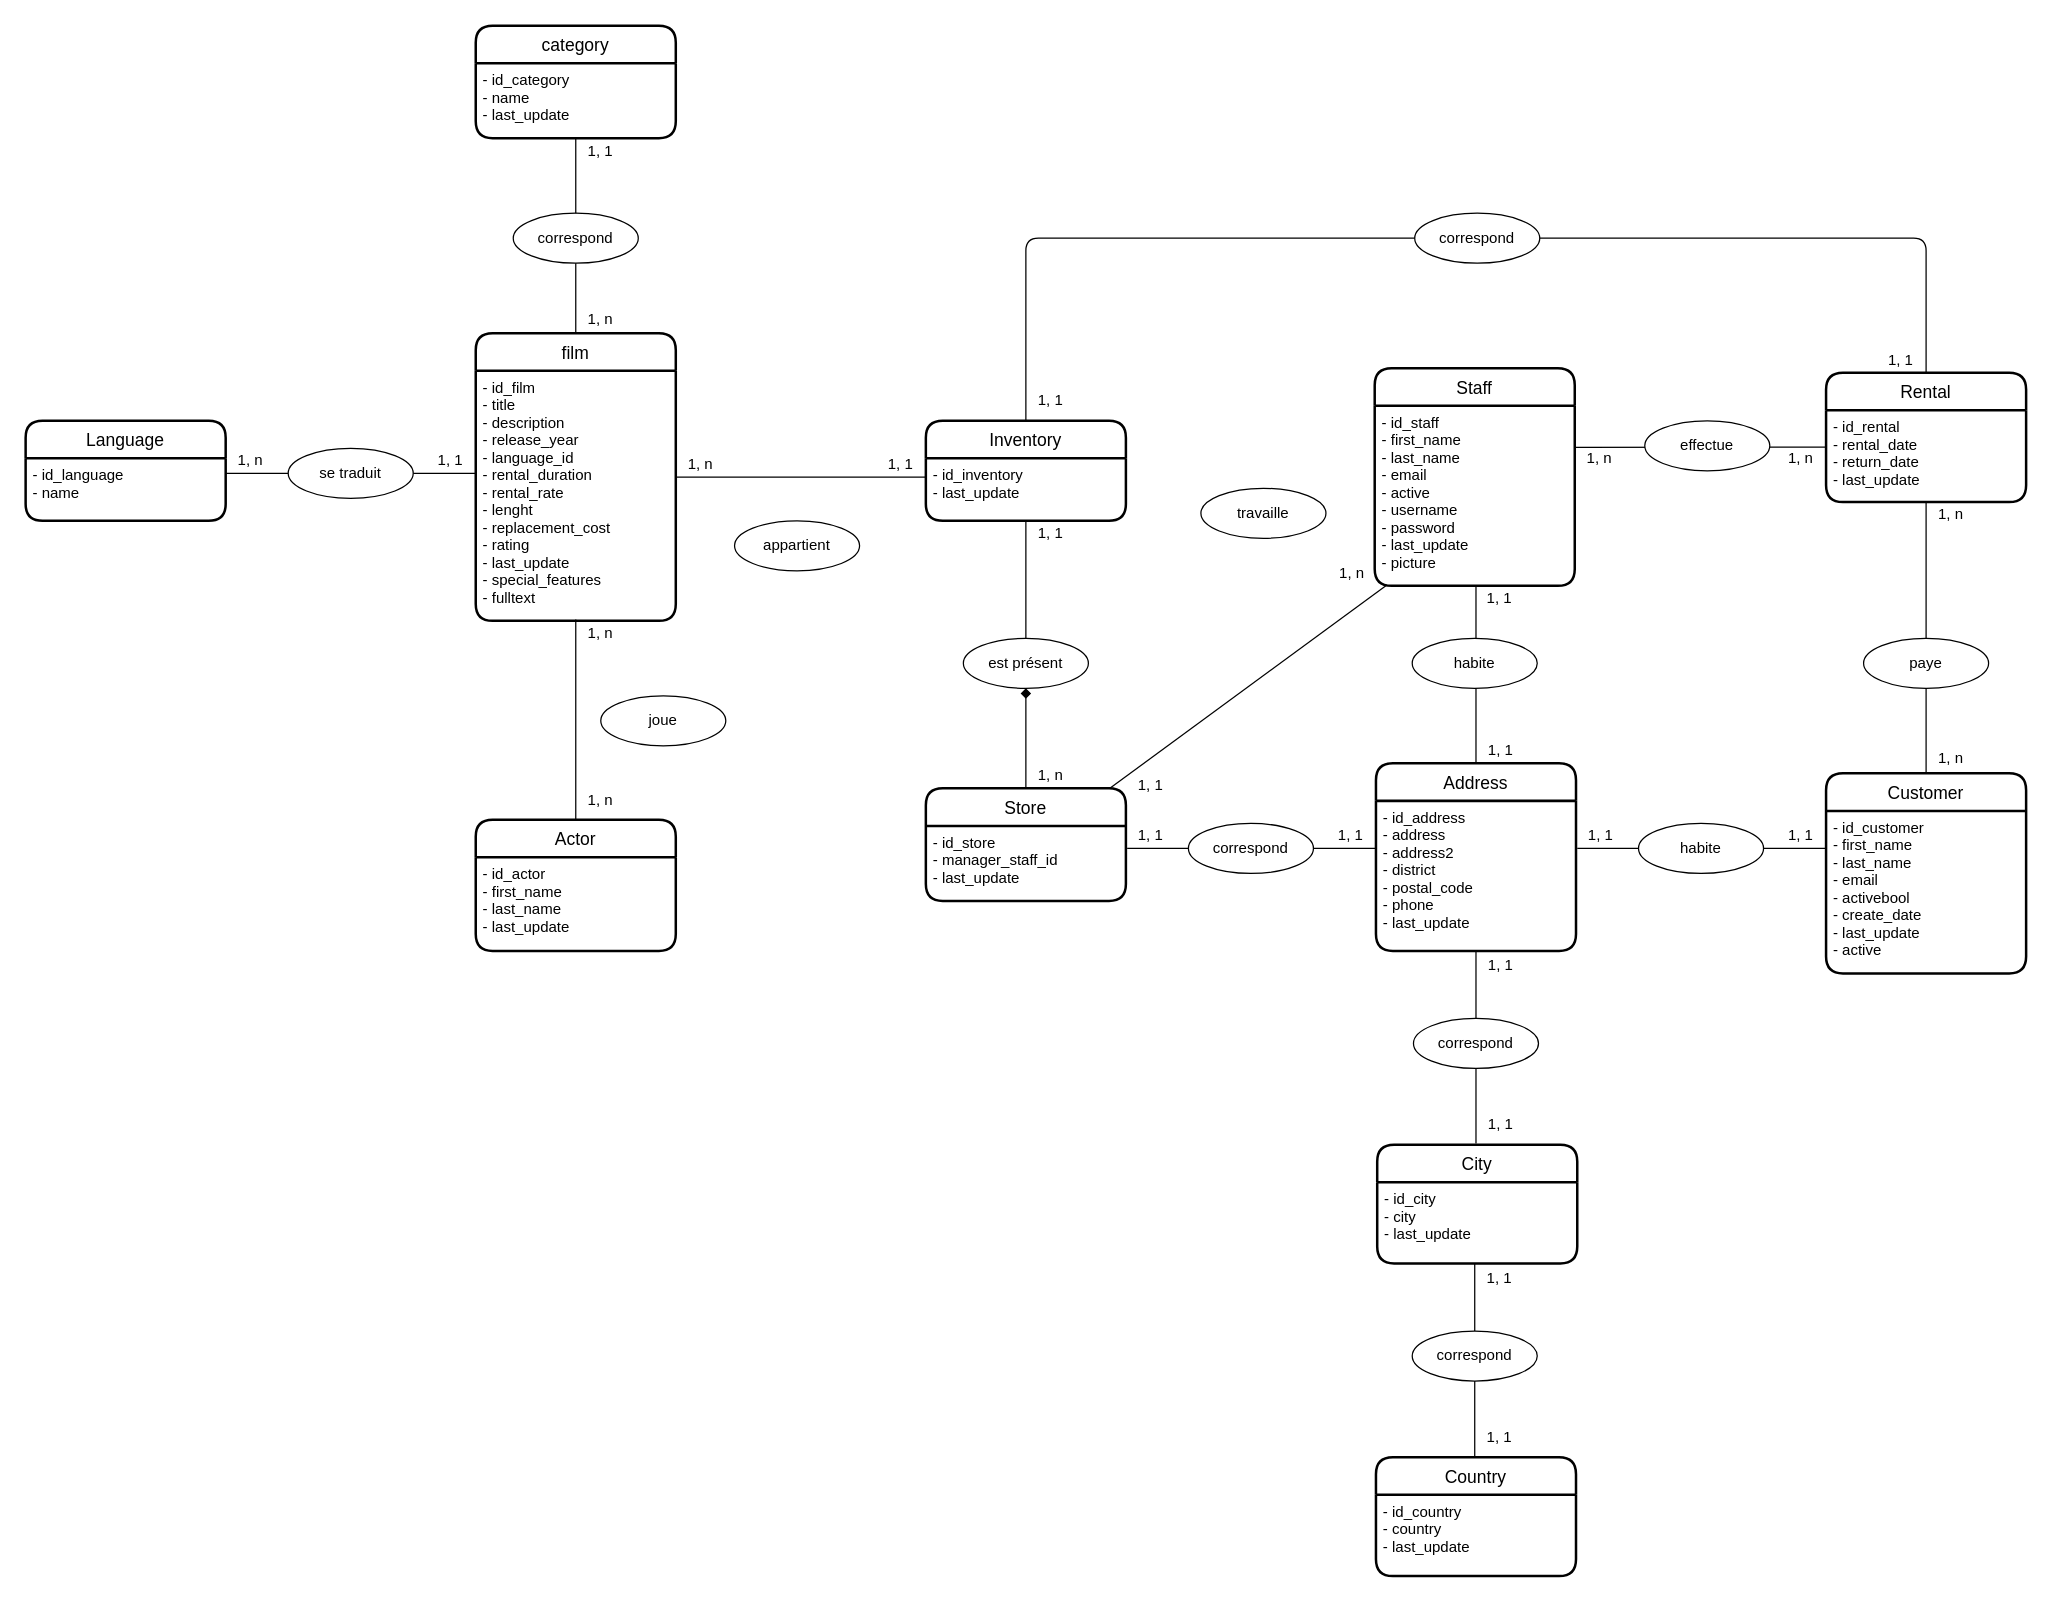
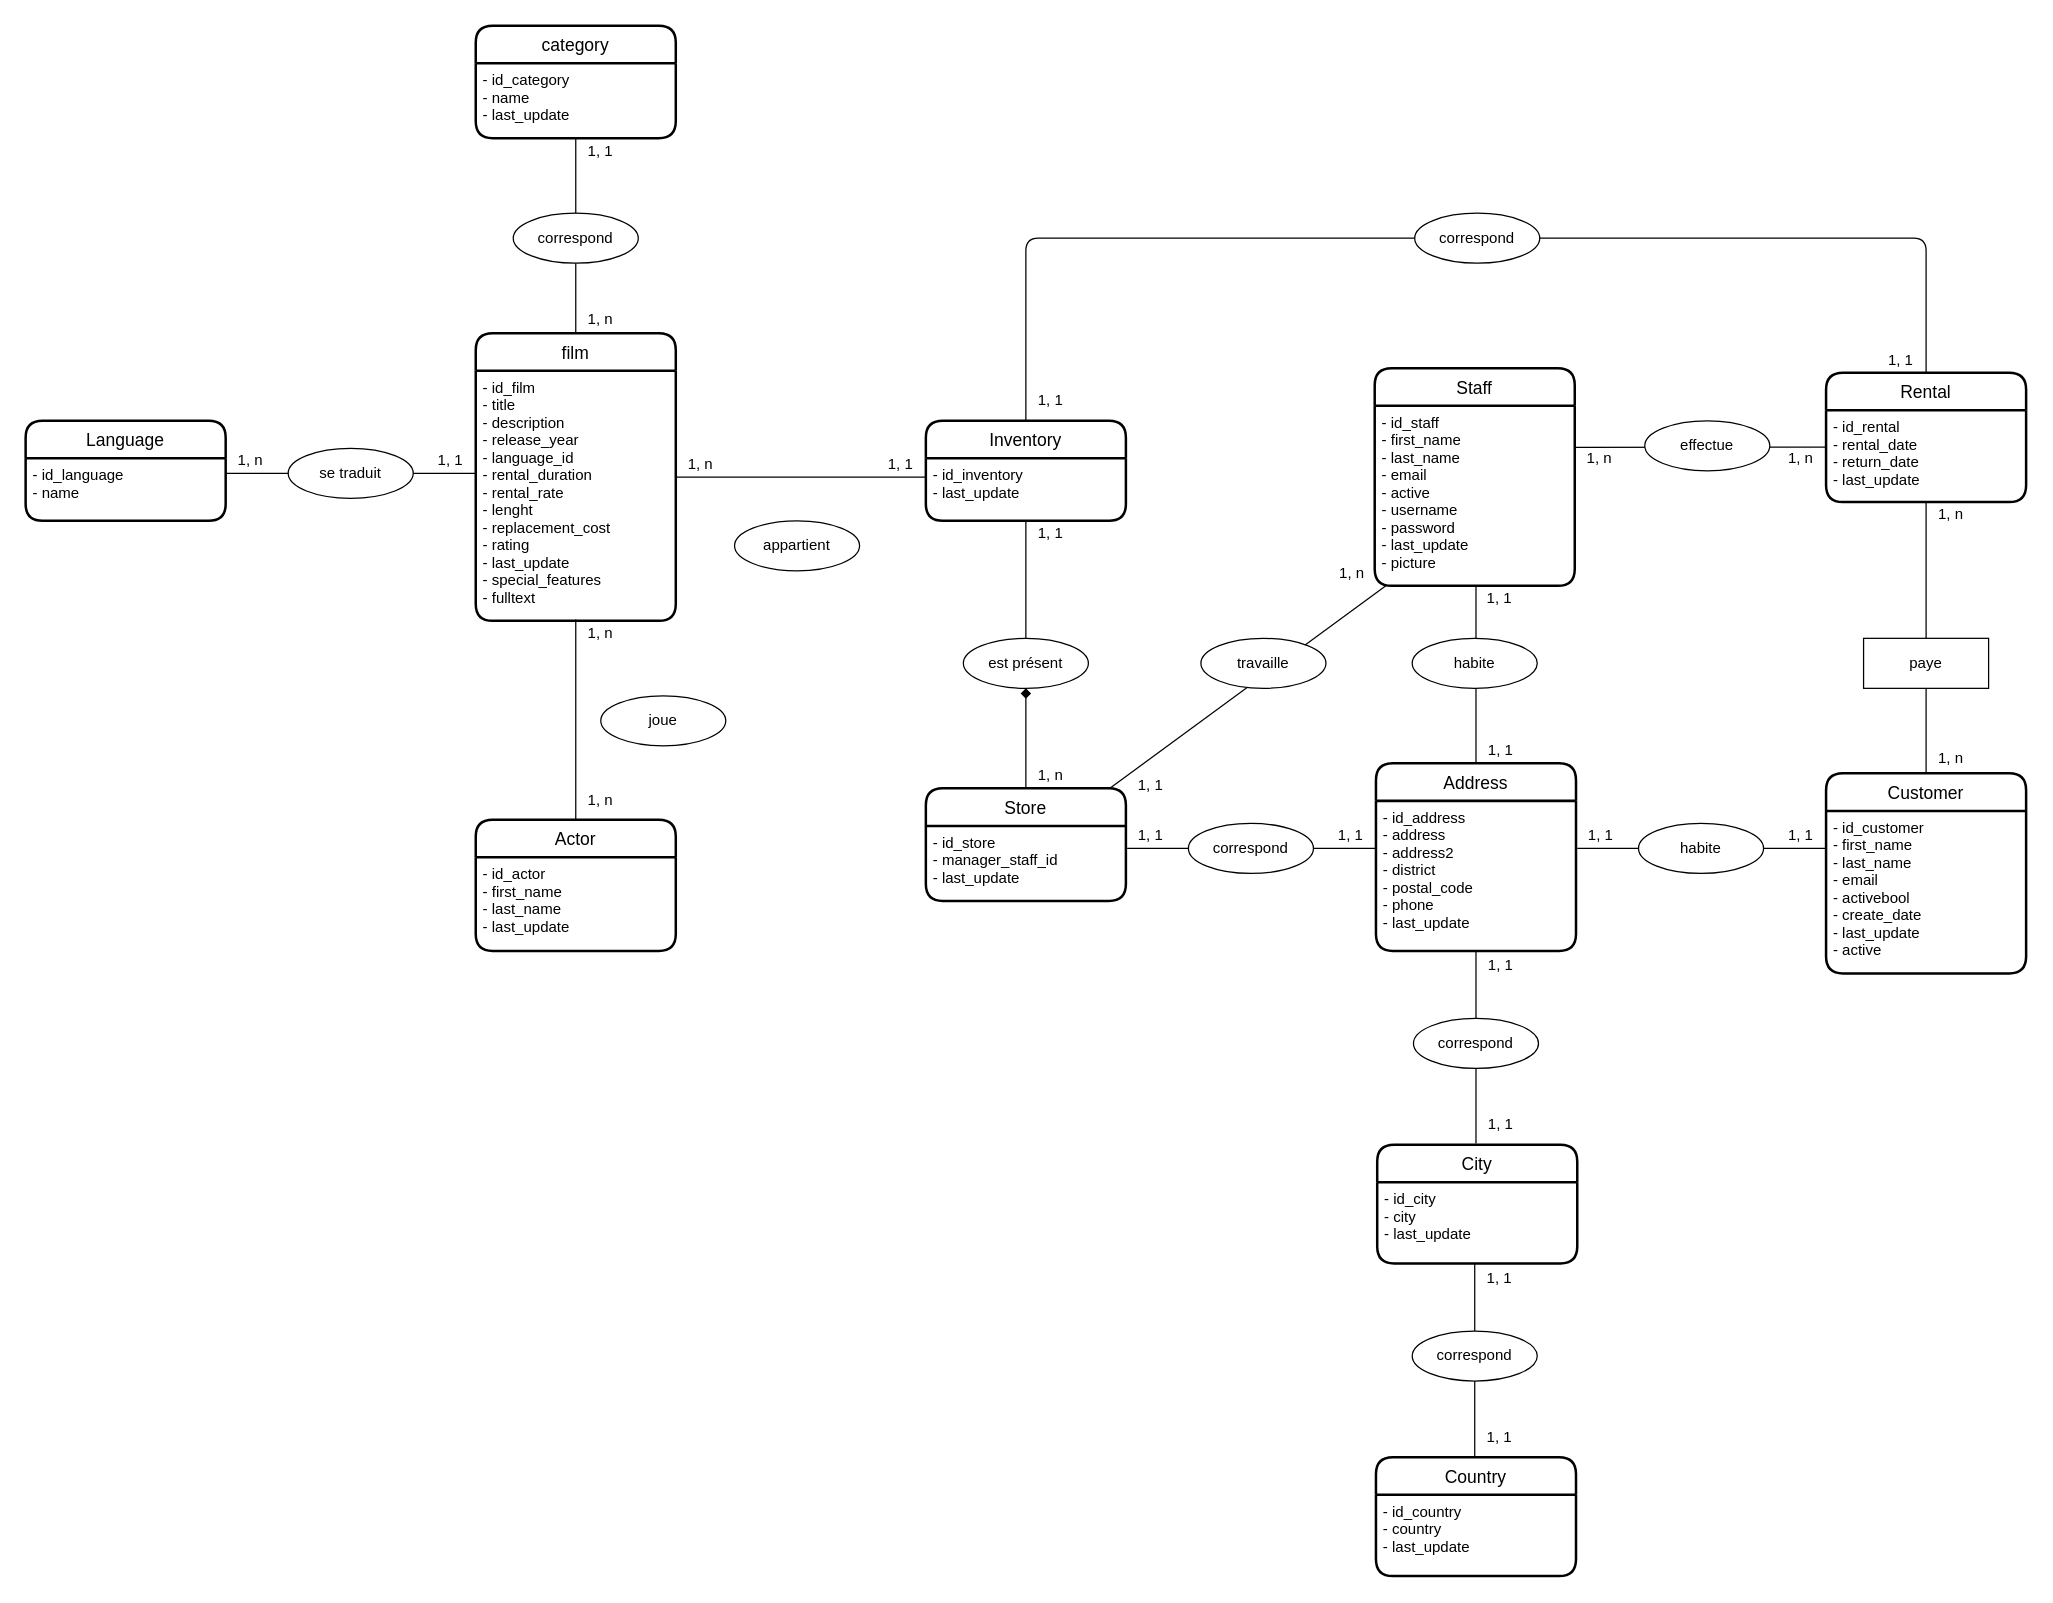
node "travaille": moved (1263, 513) -> (1263, 663)
node "paye": shape ellipse -> rectangle
